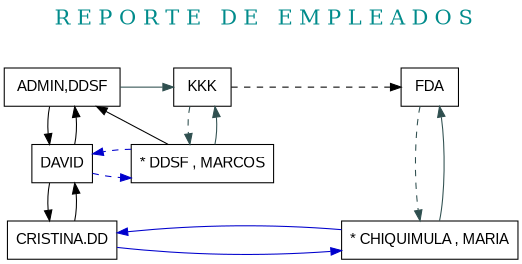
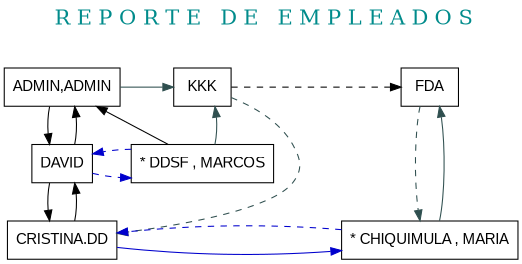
node "ADMIN,DDSF": label "ADMIN,DDSF" -> "ADMIN,ADMIN"
edge "KKK" -> "* DDSF , MARCOS": now "KKK" -> "CRISTINA.DD"
edge "* CHIQUIMULA , MARIA" -> "CRISTINA.DD": style solid -> dashed
